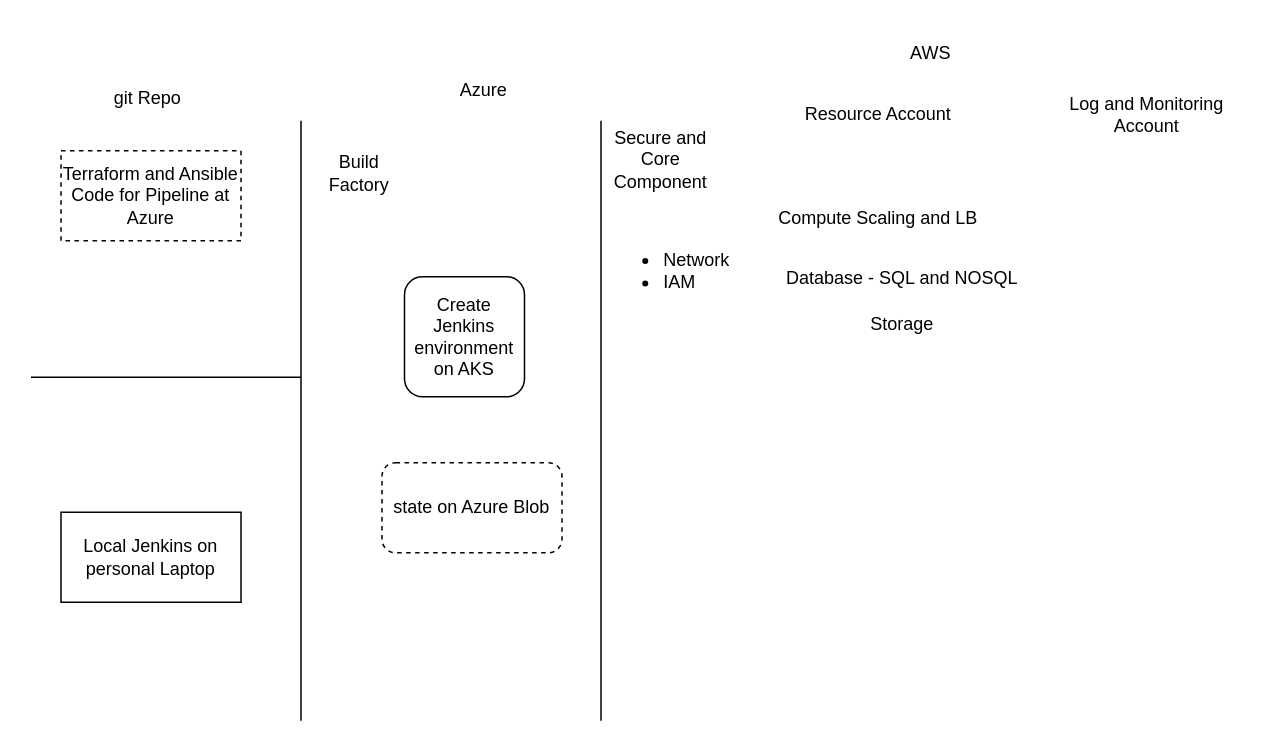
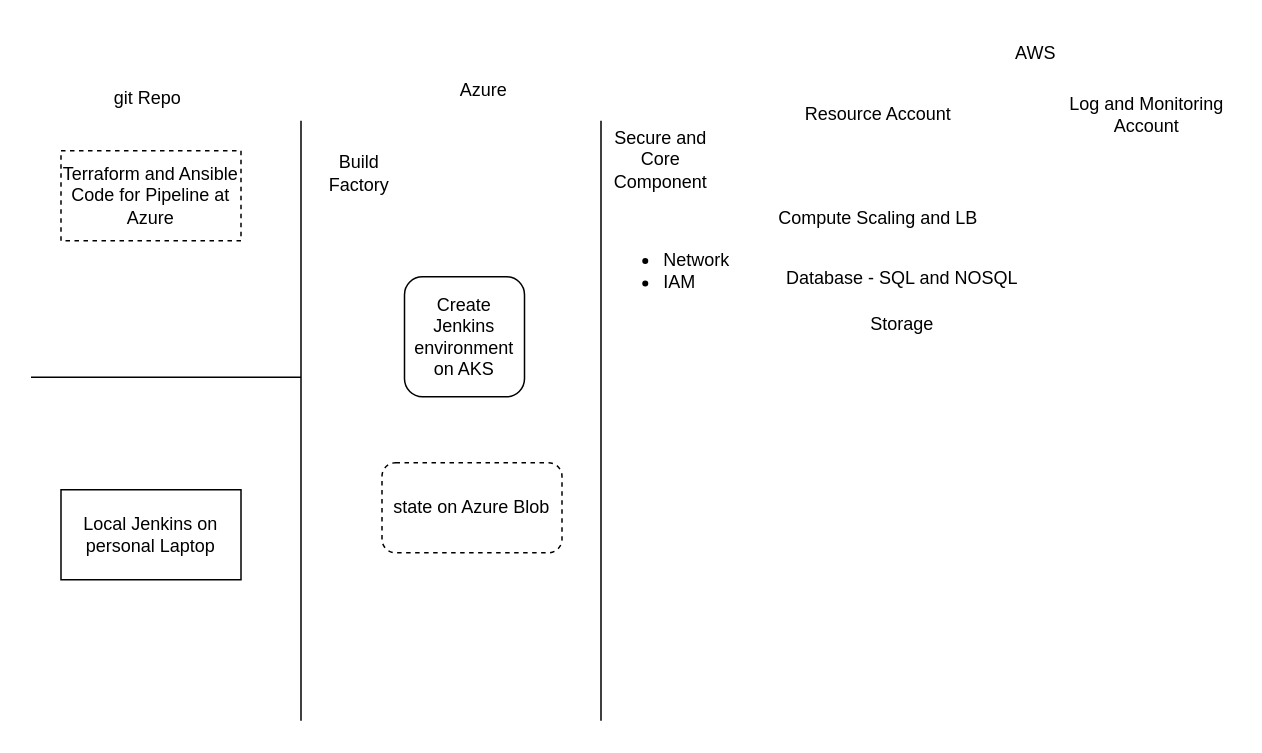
node "AWS": moved (931, 53) -> (1036, 53)
node "Local Jenkins on personal Laptop": moved (151, 557) -> (151, 535)
